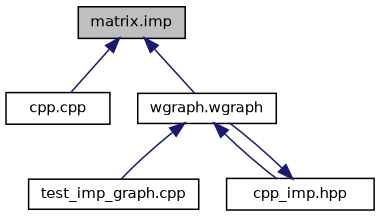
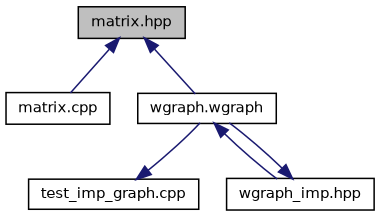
node "matrix.imp": label "matrix.imp" -> "matrix.hpp"
node "cpp.cpp": label "cpp.cpp" -> "matrix.cpp"
edge "test_imp_graph.cpp" -> "wgraph.wgraph": reversed
node "cpp_imp.hpp": label "cpp_imp.hpp" -> "wgraph_imp.hpp"
